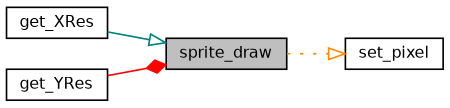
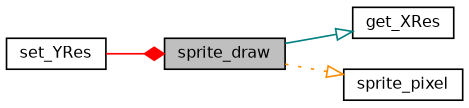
edge "get_XRes" -> "sprite_draw": reversed
node "set_pixel": label "set_pixel" -> "sprite_pixel"
node "get_YRes": label "get_YRes" -> "set_YRes"
